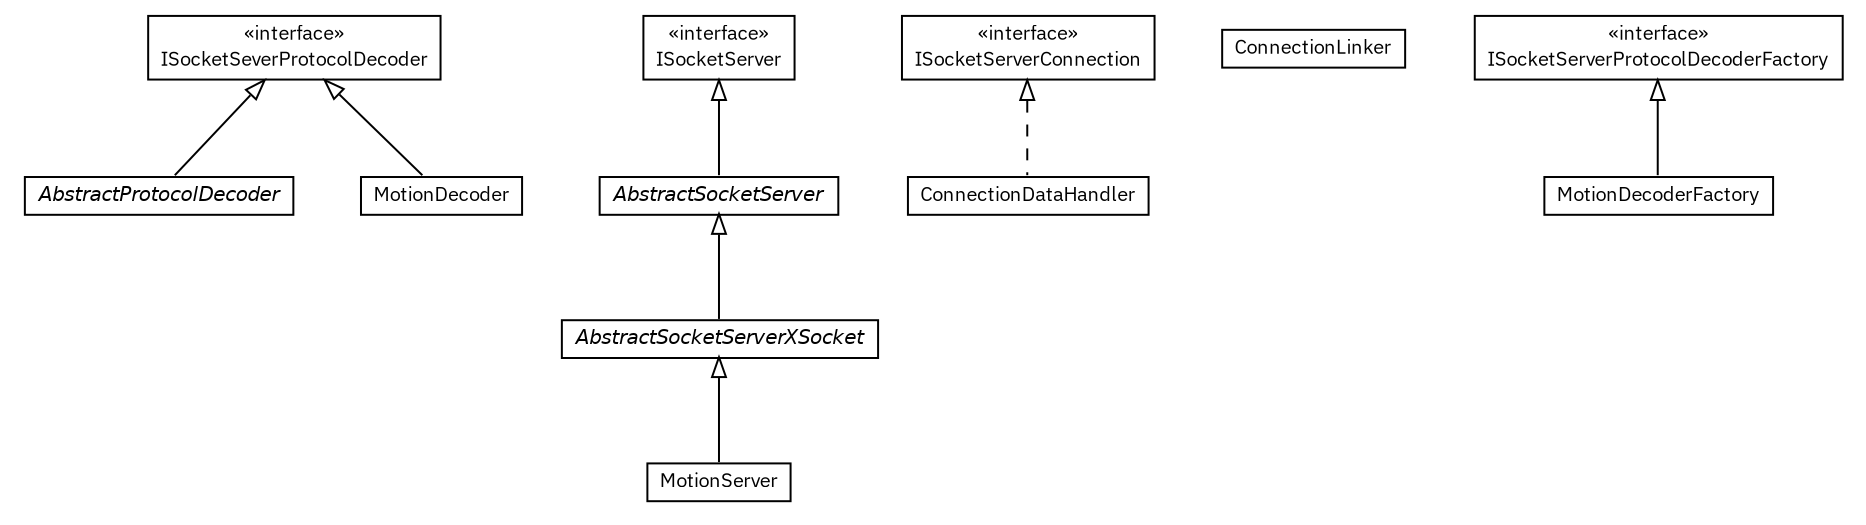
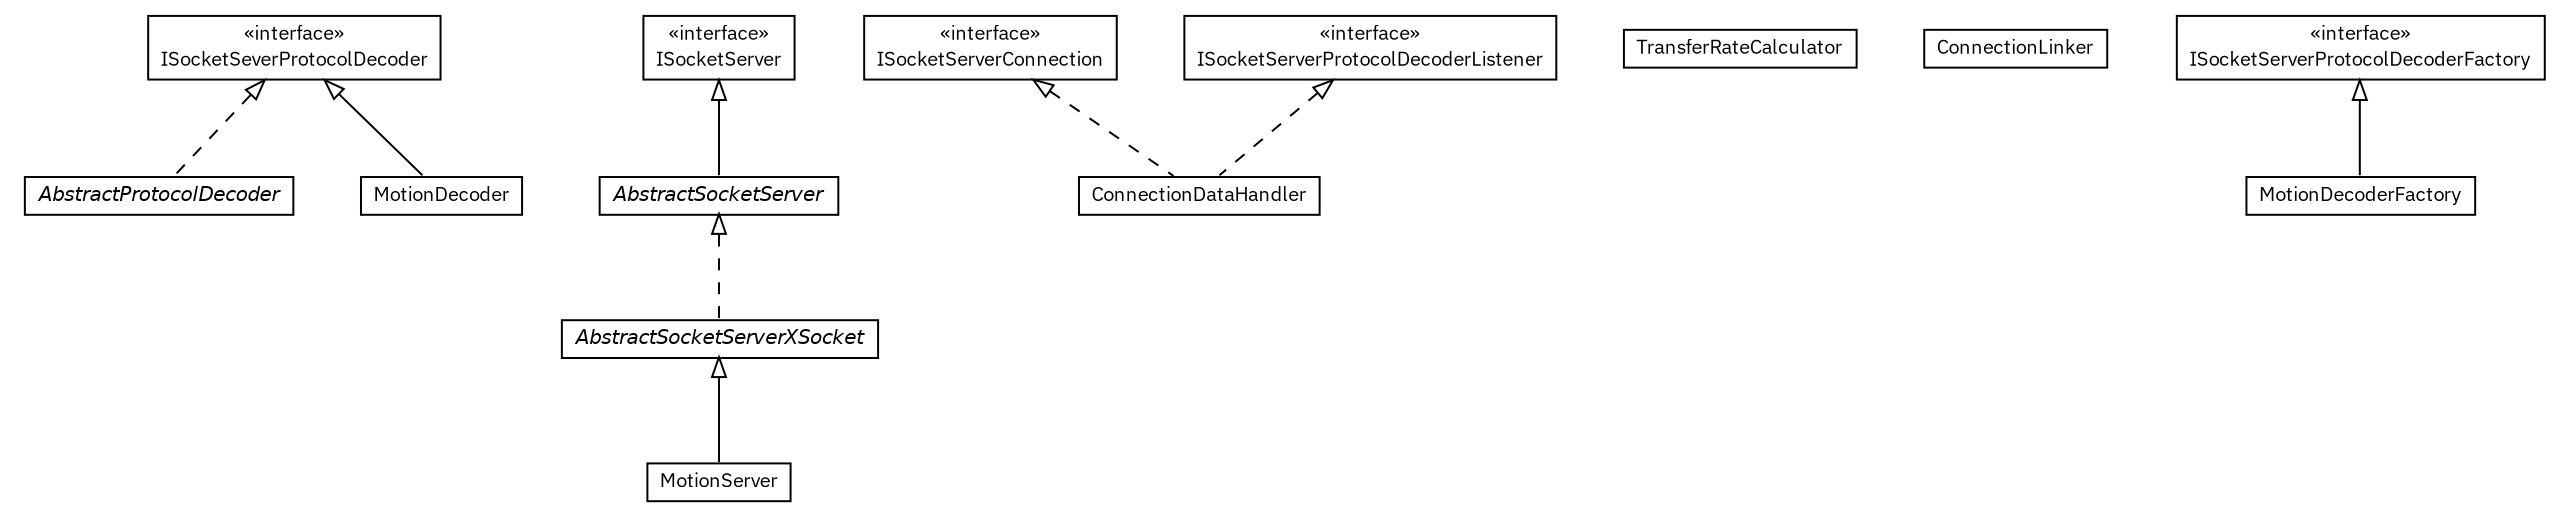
node "ISocketServerProtocolDecoderListener": added
node "TransferRateCalculator": added
edge "AbstractProtocolDecoder" -> "ISocketSeverProtocolDecoder": style solid -> dashed
edge "AbstractSocketServerXSocket" -> "AbstractSocketServer": style solid -> dashed
